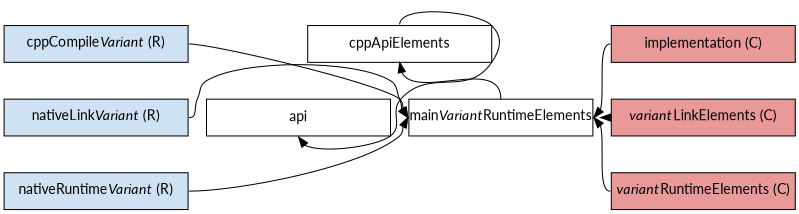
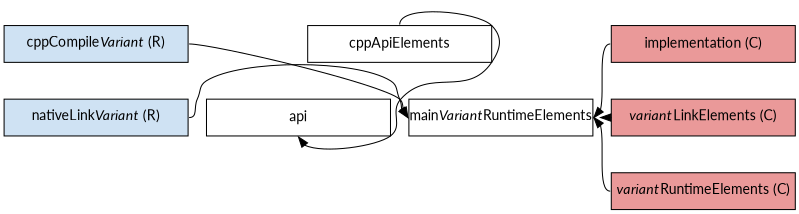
edge "main" -> "cppApiElements": removed
node "nativeRuntime": removed
